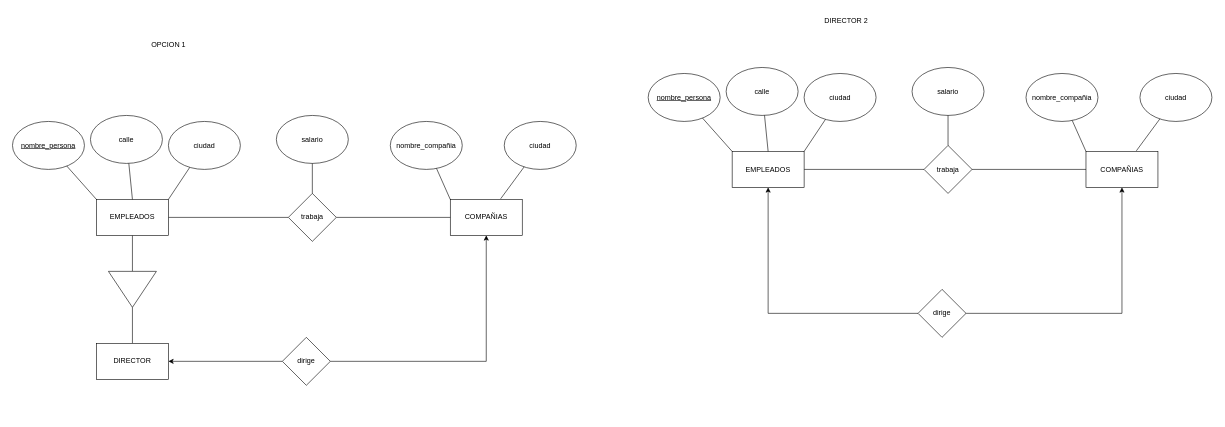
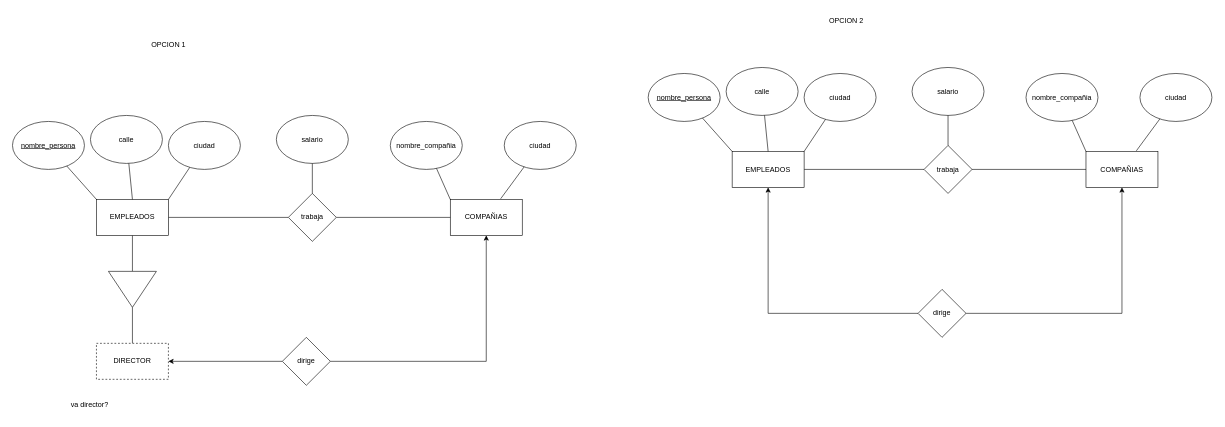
node "DIRECTOR 2": label "DIRECTOR 2" -> "OPCION 2"
node "DIRECTOR": style solid -> dashed
node "va director?": added
